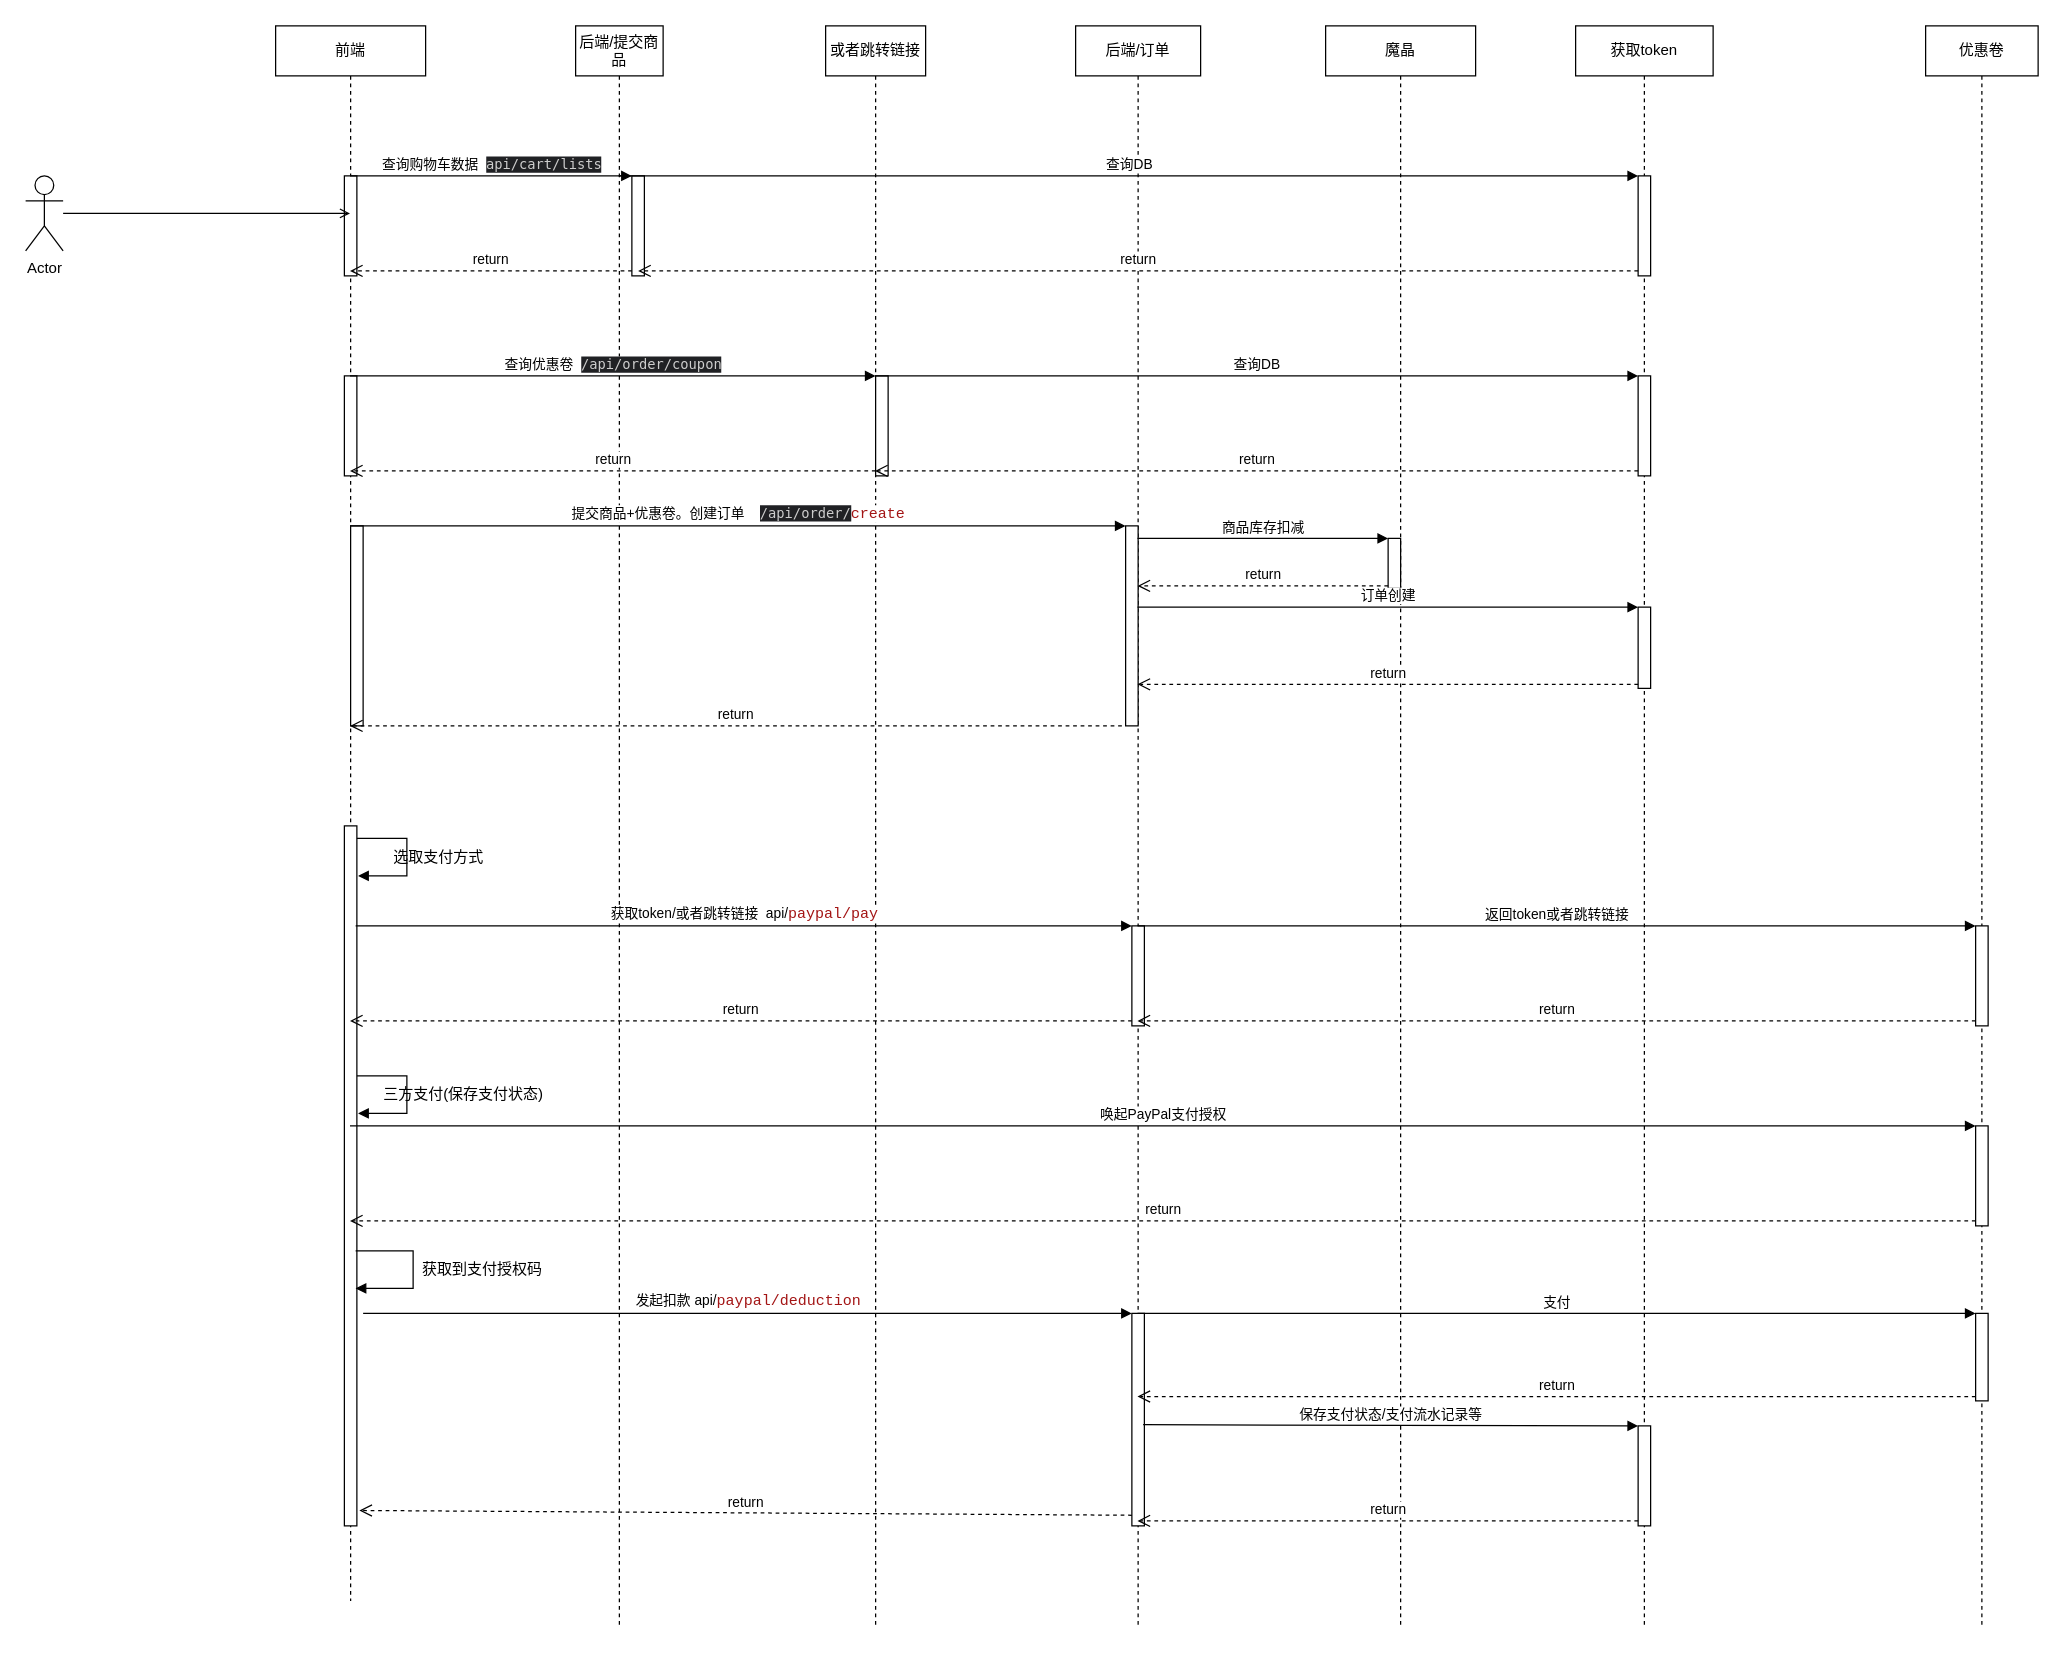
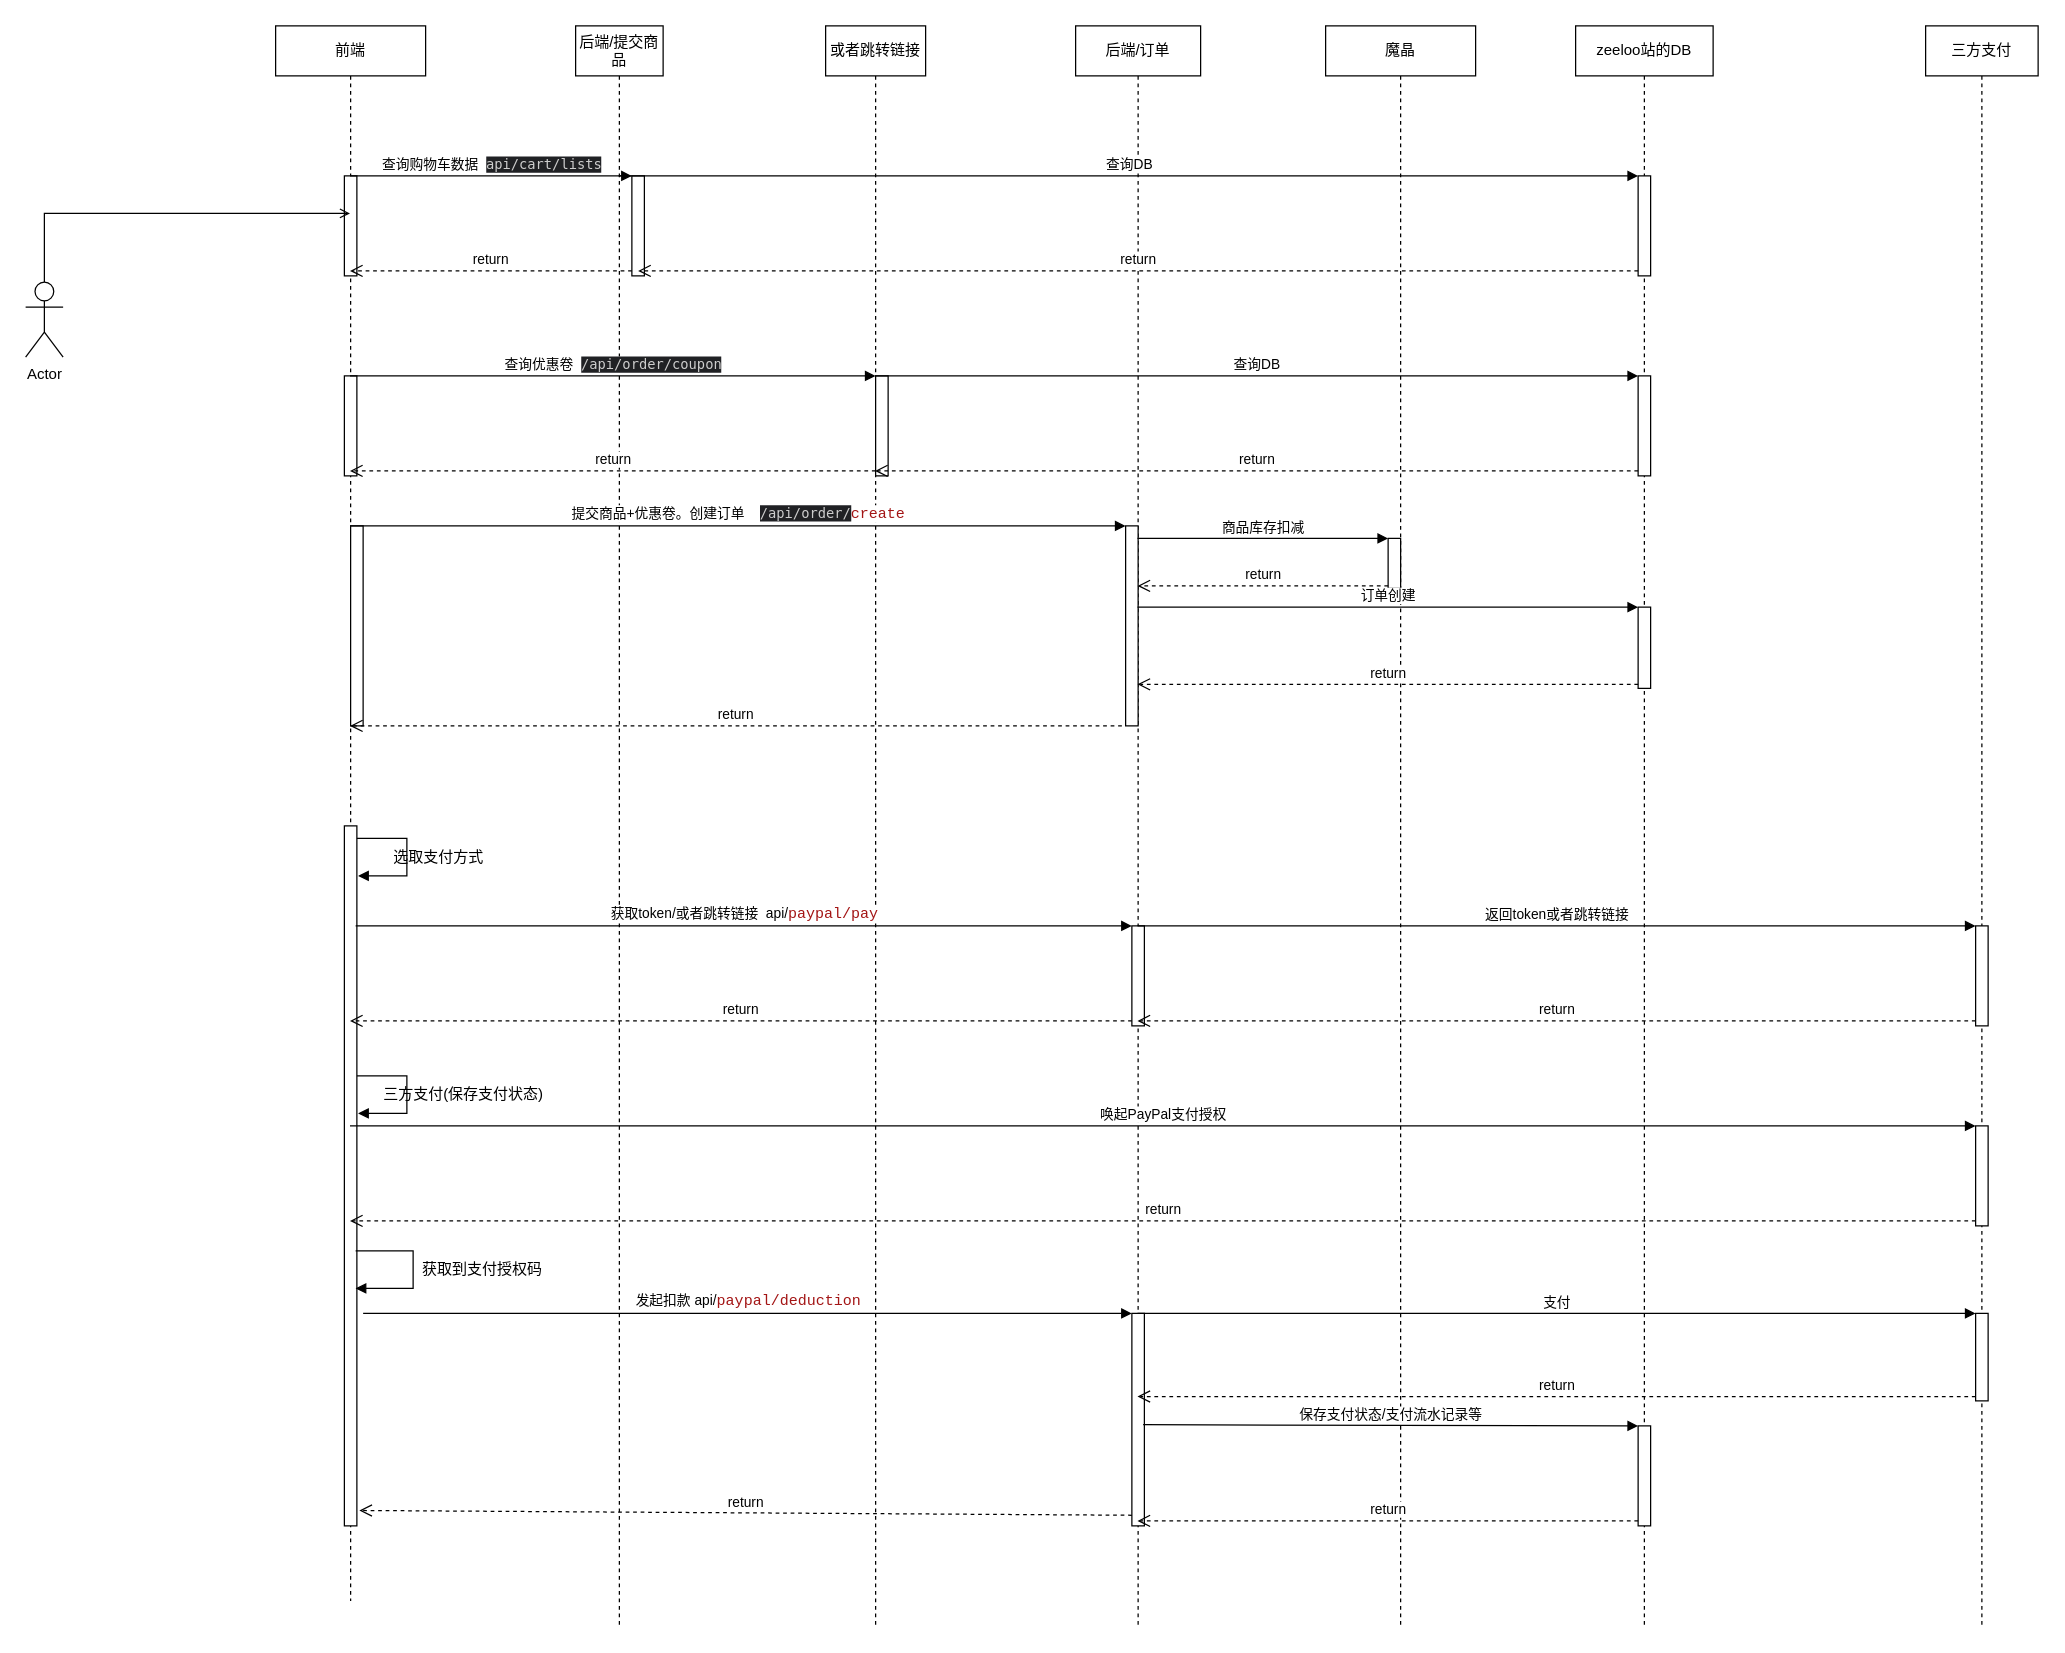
node "获取token": label "获取token" -> "zeeloo站的DB"
node "优惠卷": label "优惠卷" -> "三方支付"
node "Actor": moved (44, 213) -> (44, 319)
